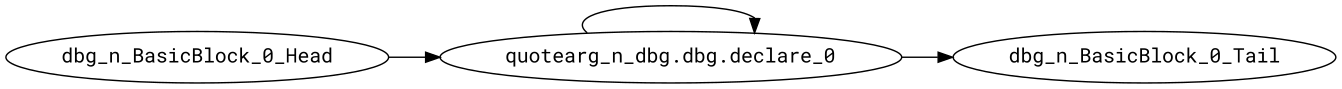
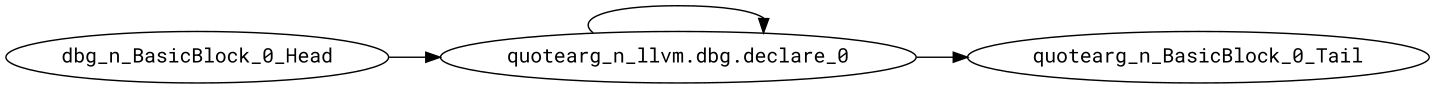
node "quotearg_n_dbg.dbg.declare_0": label "quotearg_n_dbg.dbg.declare_0" -> "quotearg_n_llvm.dbg.declare_0"
node "dbg_n_BasicBlock_0_Tail": label "dbg_n_BasicBlock_0_Tail" -> "quotearg_n_BasicBlock_0_Tail"
